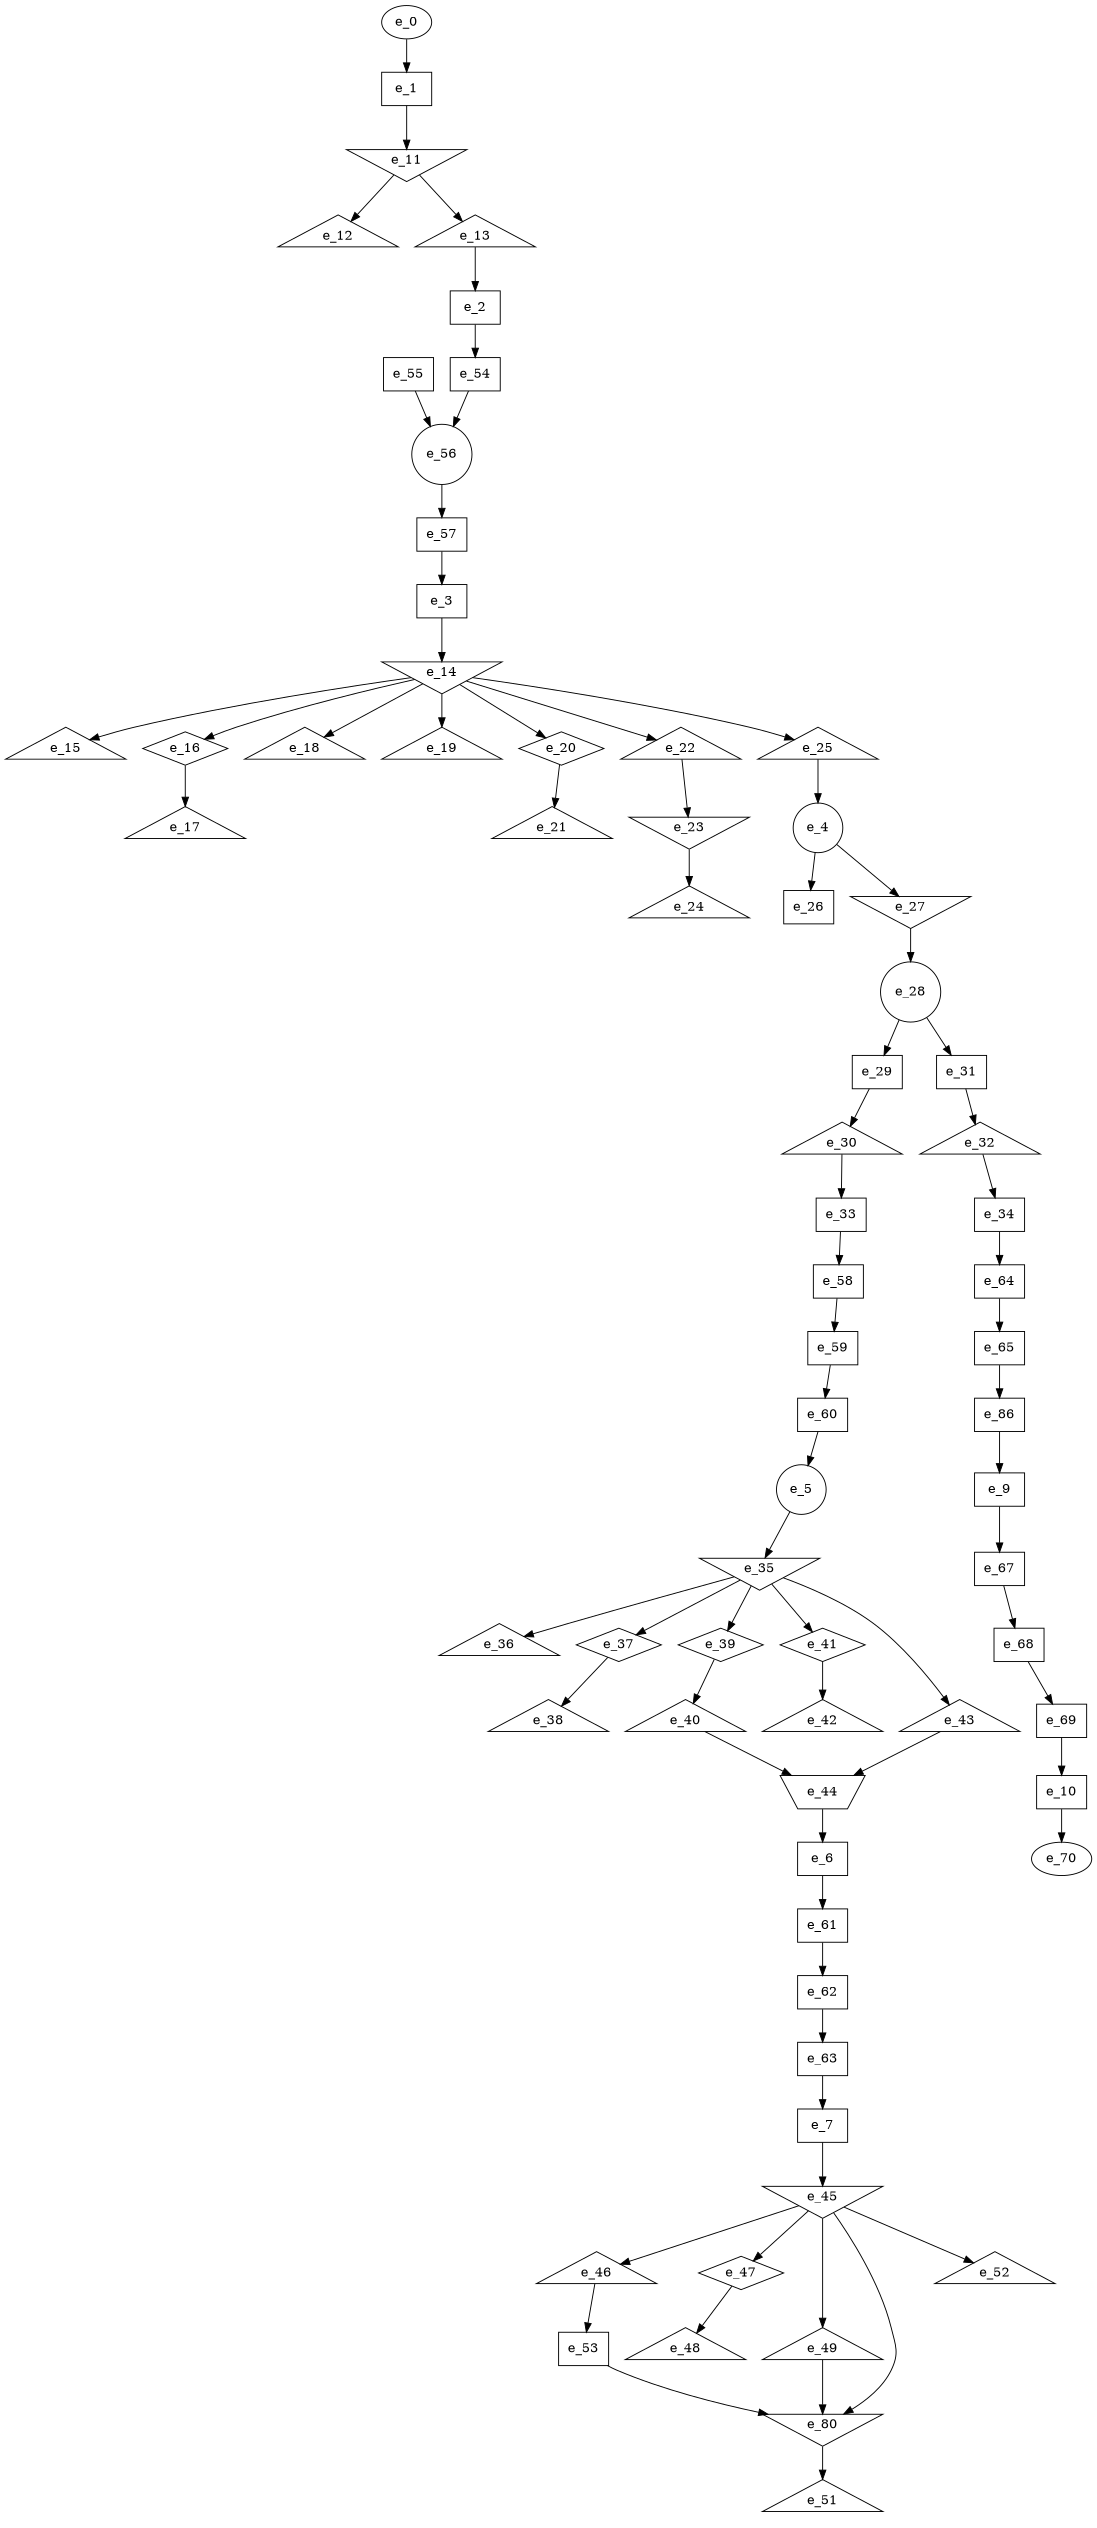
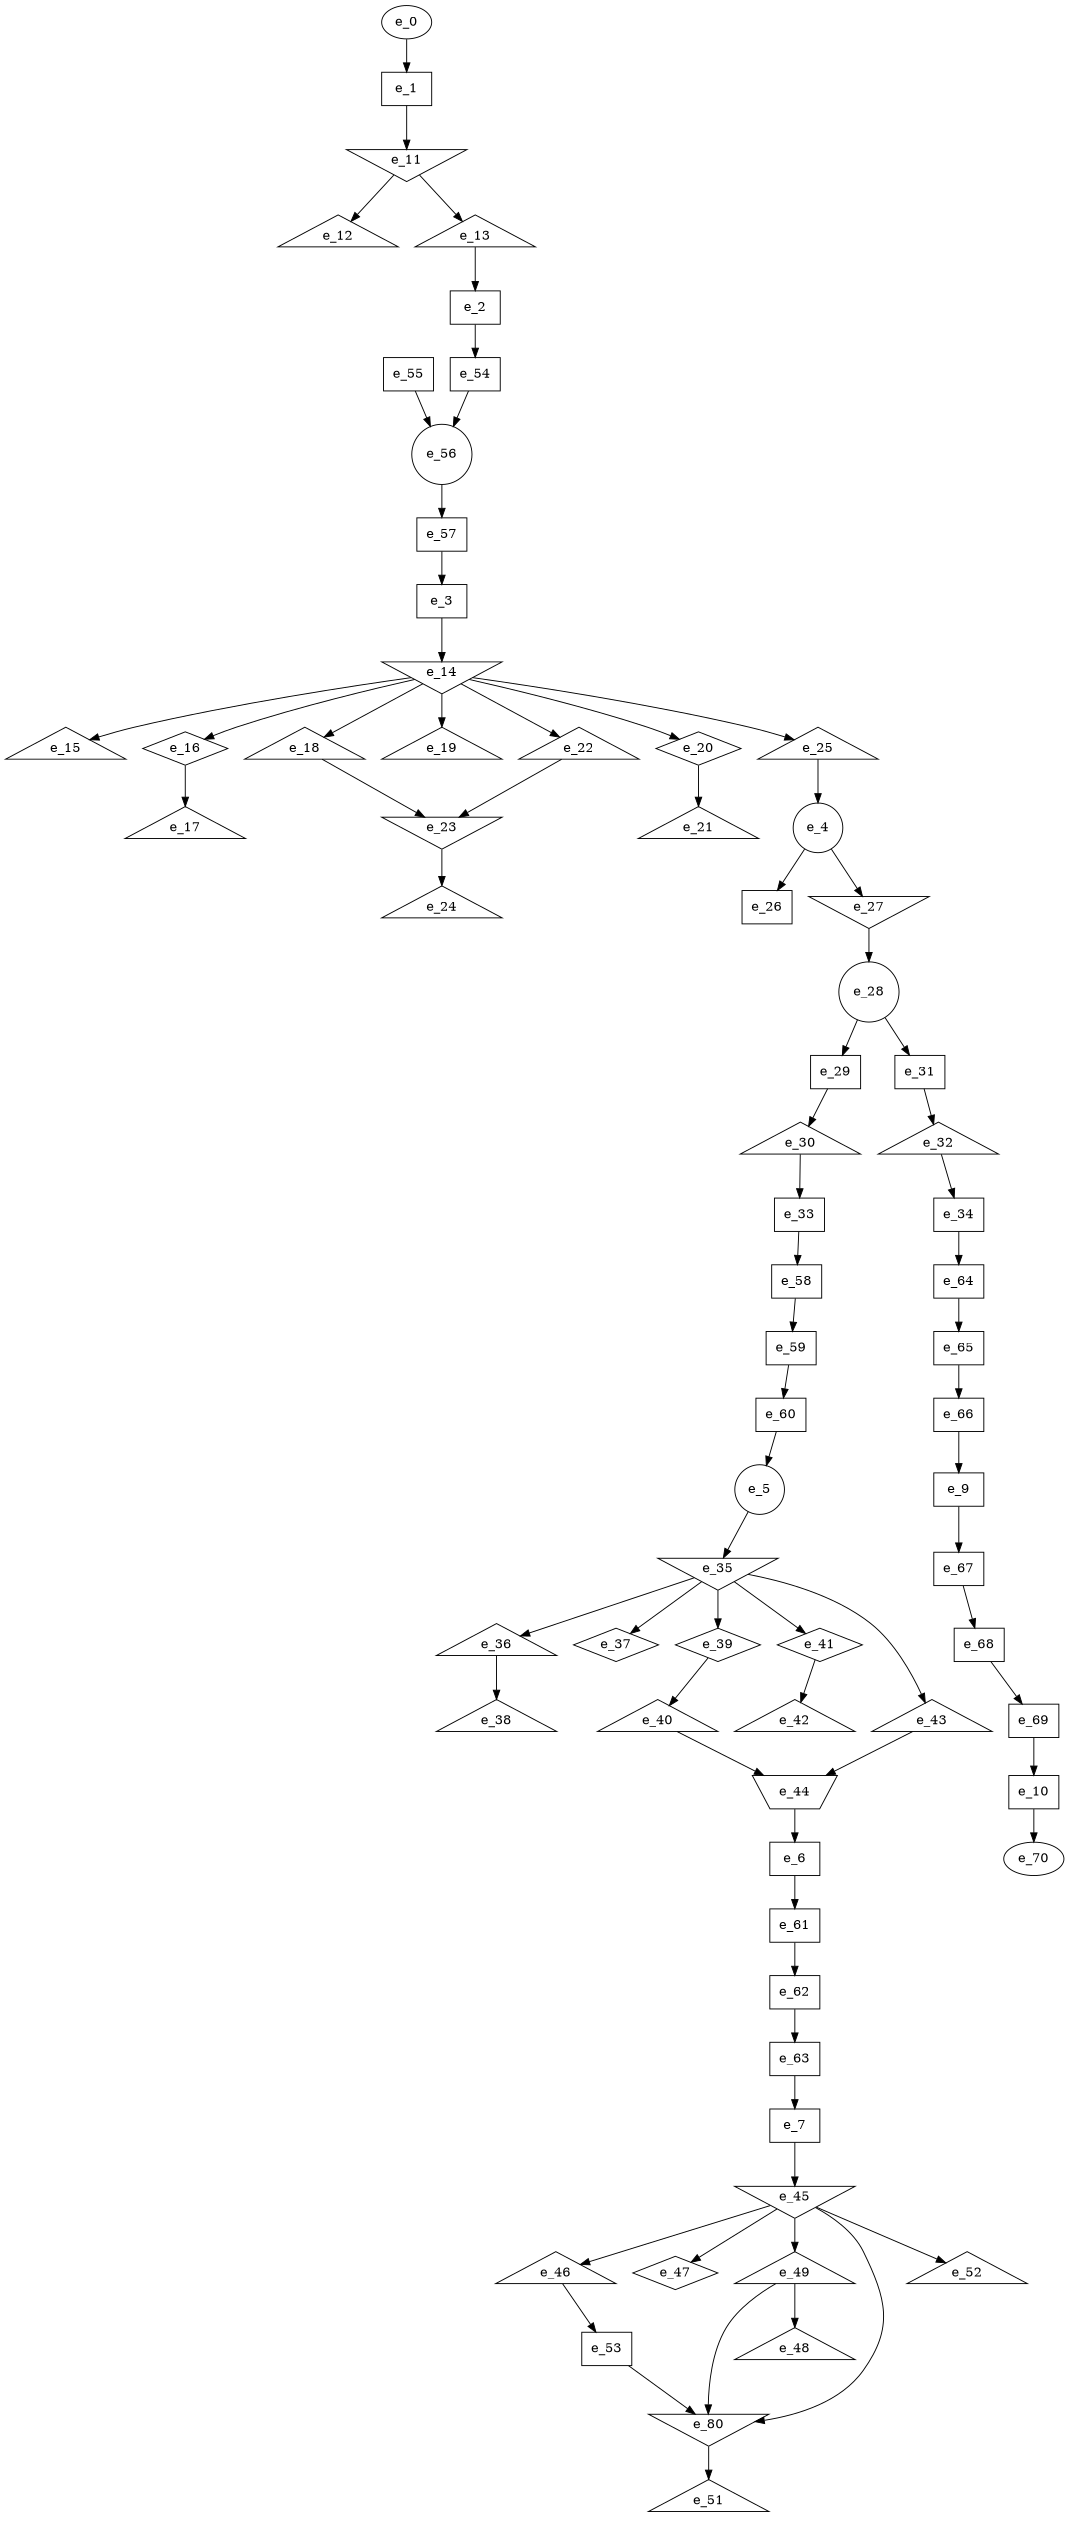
edge "e_18" -> "e_23": added
node "e_86": label "e_86" -> "e_66"
edge "e_37" -> "e_38": now "e_36" -> "e_38"
edge "e_47" -> "e_48": now "e_49" -> "e_48"
